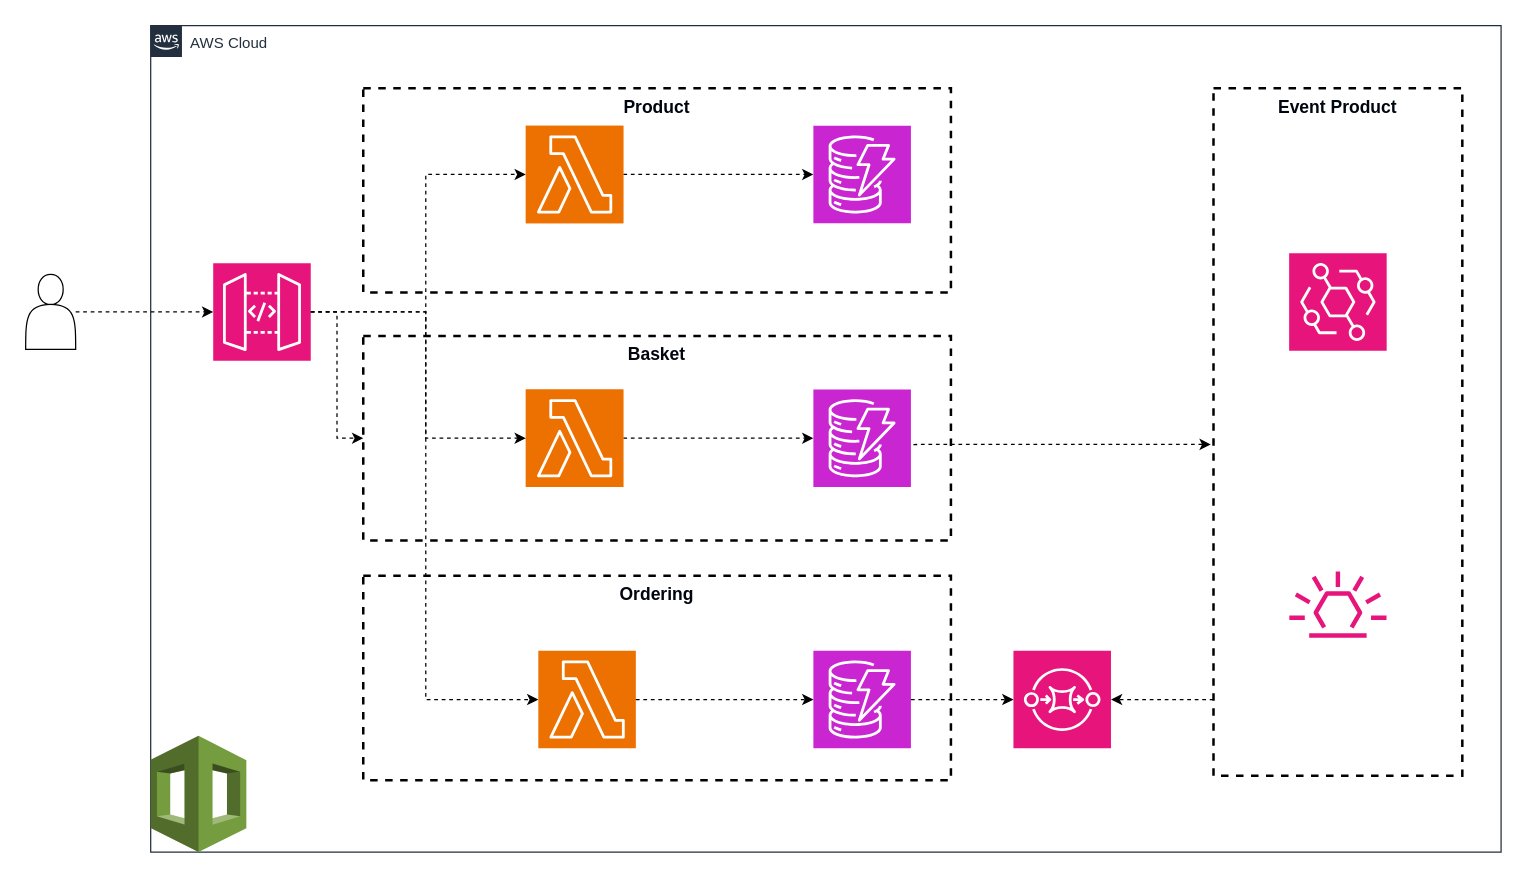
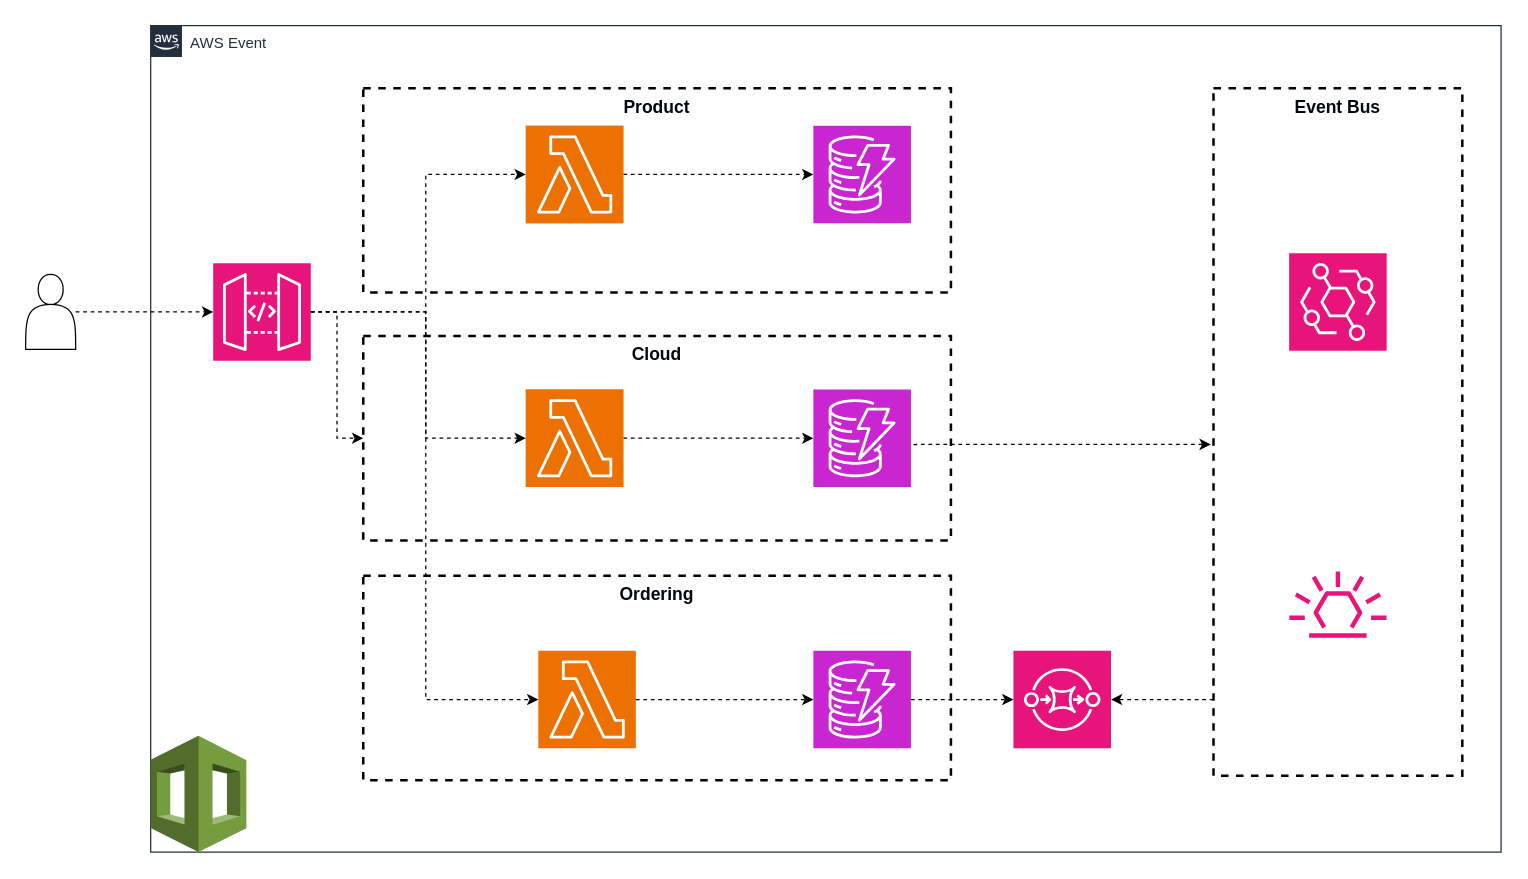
node "AWS Cloud": label "AWS Cloud" -> "AWS Event"
node "Event Product": label "Event Product" -> "Event Bus"
node "Basket": label "Basket" -> "Cloud"
